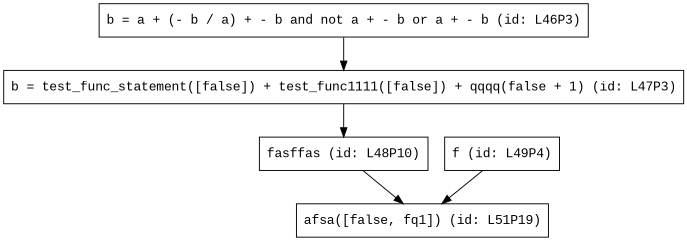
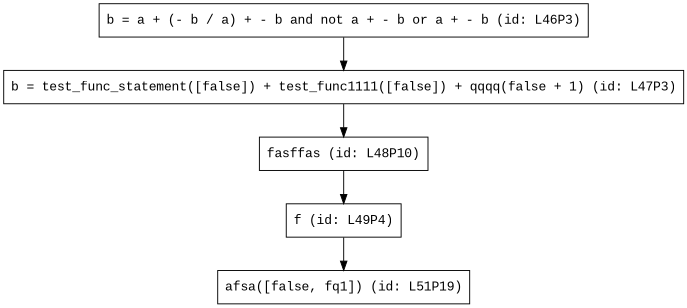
edge "fasffas (id: L48P10)" -> "afsa([false, fq1]) (id: L51P19)": now "fasffas (id: L48P10)" -> "f (id: L49P4)"
